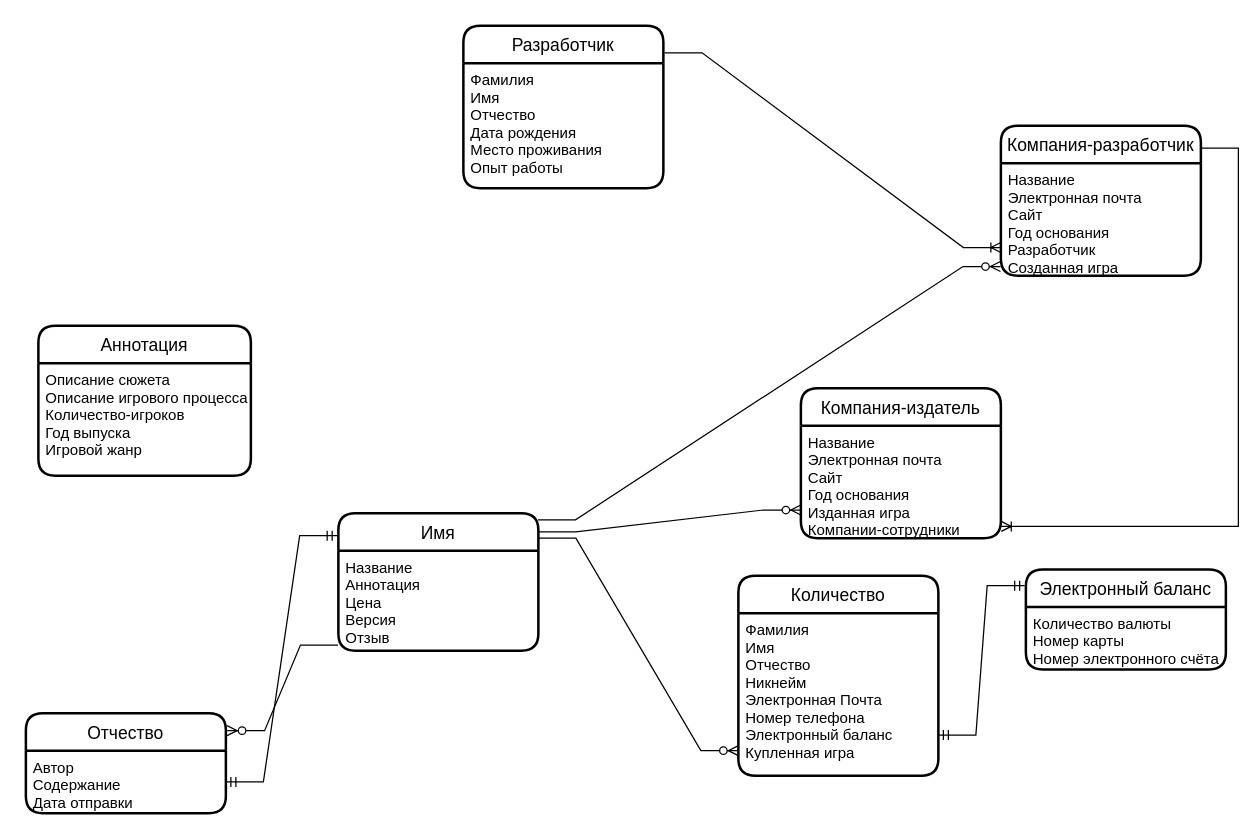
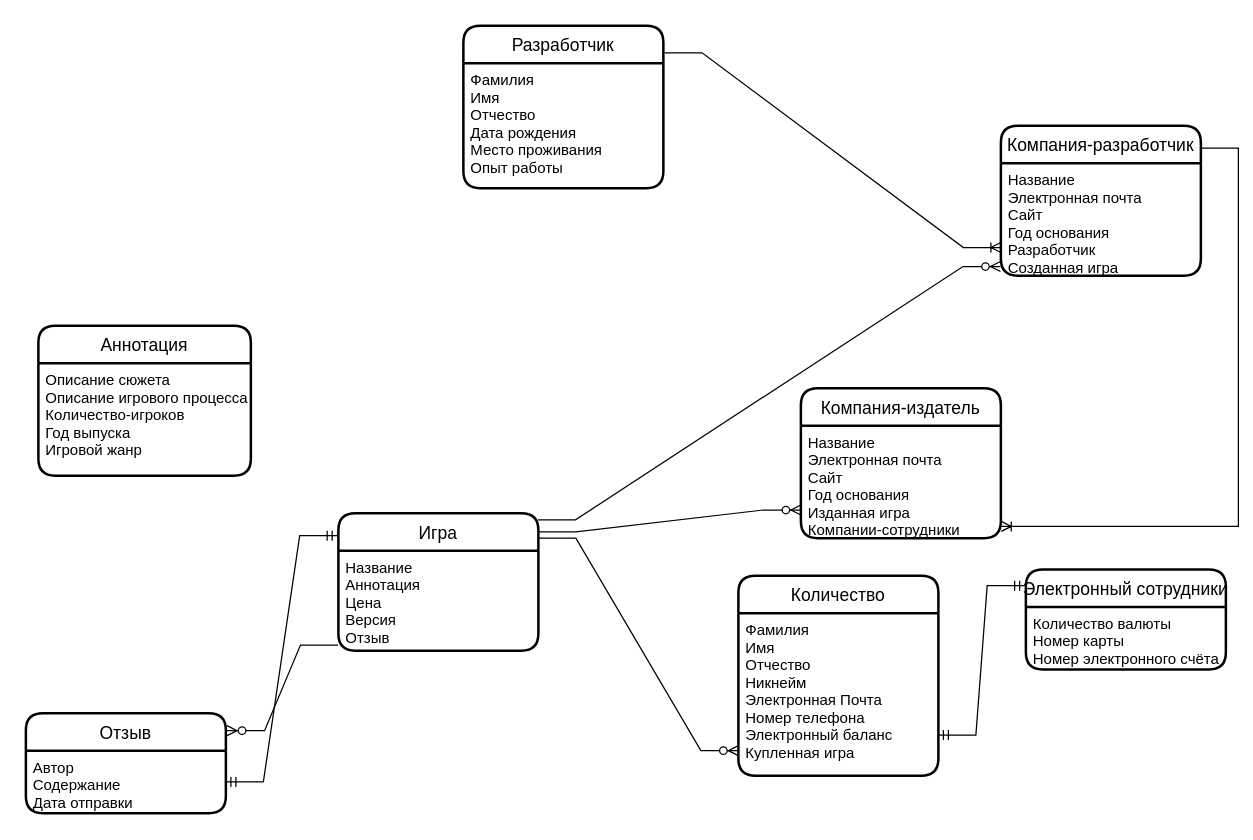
node "Имя": label "Имя" -> "Игра"
node "Электронный баланс": label "Электронный баланс" -> "Электронный сотрудники"
node "Отчество": label "Отчество" -> "Отзыв"
